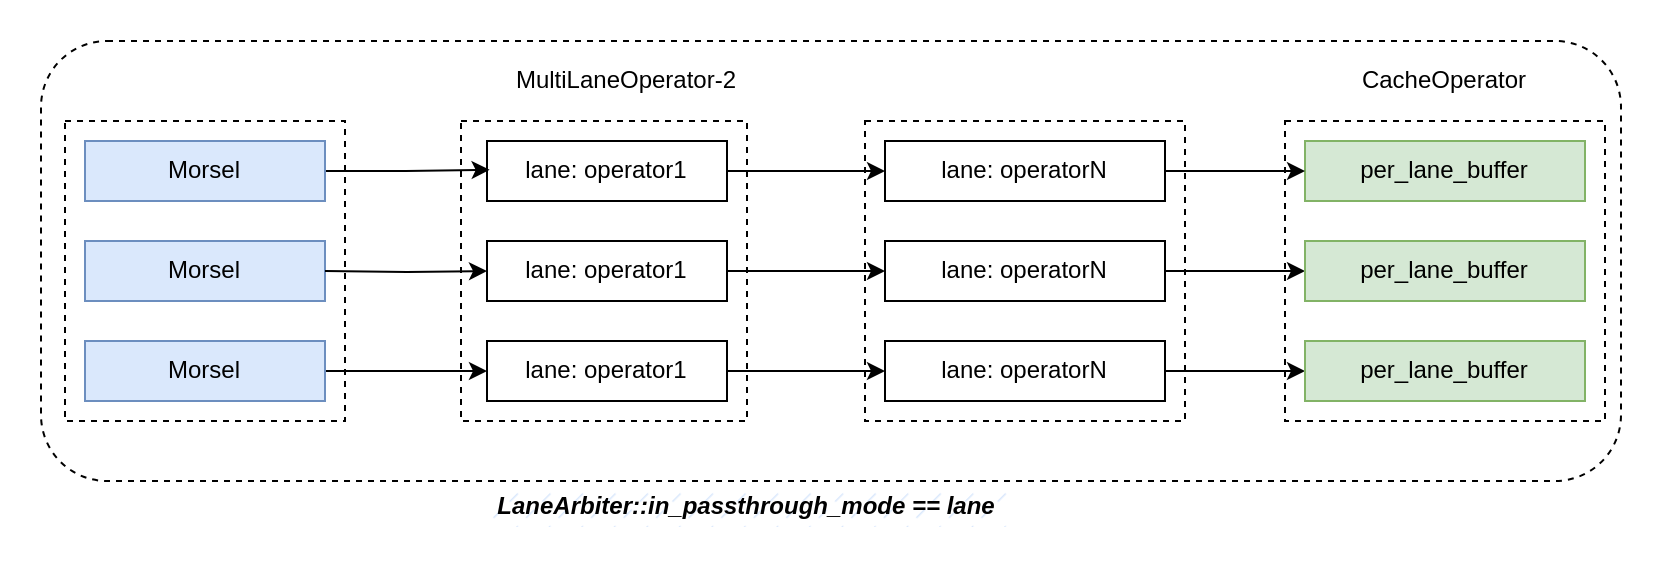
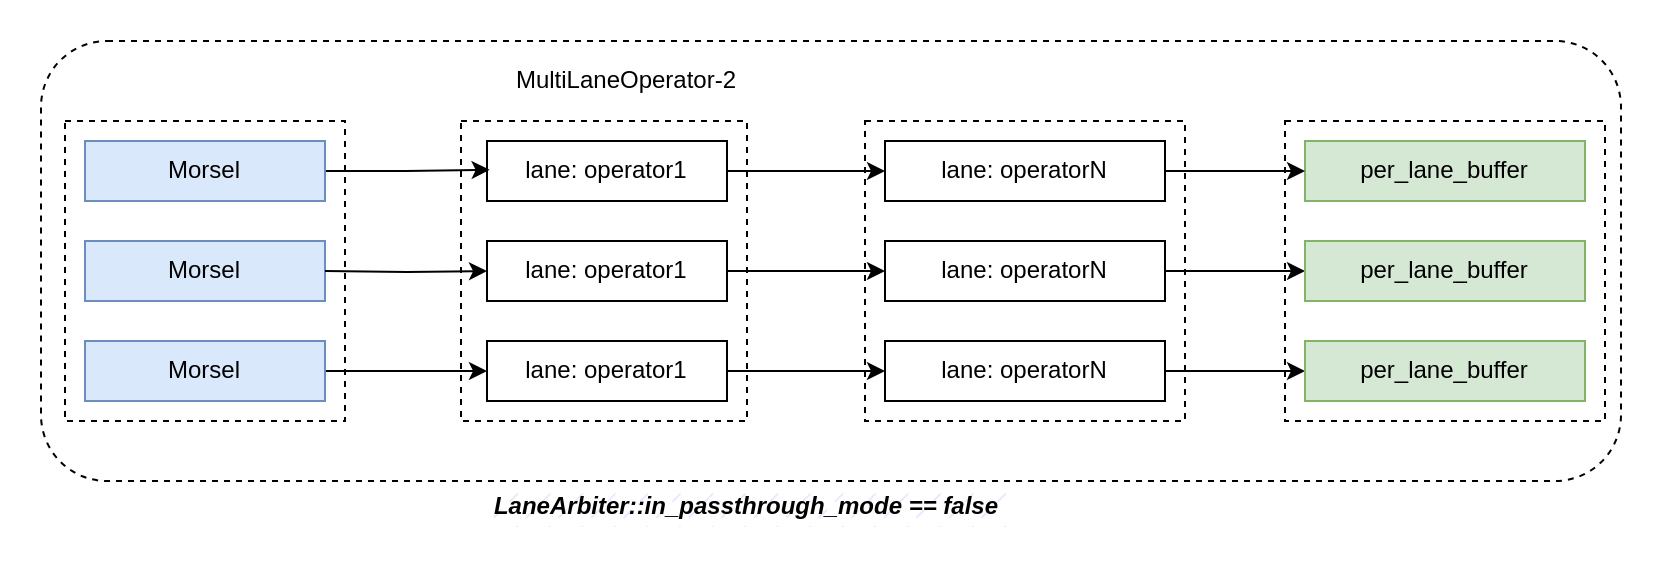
node "CacheOperator": removed
node "LaneArbiter::in_passthrough_mode == lane": label "LaneArbiter::in_passthrough_mode == lane" -> "LaneArbiter::in_passthrough_mode == false"
